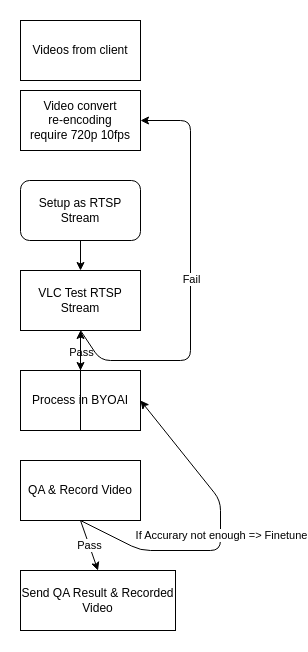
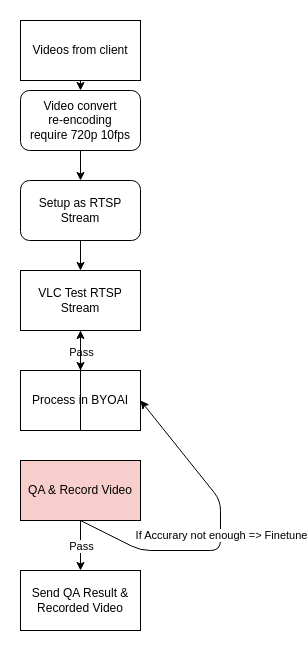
edge "Videos from client" -> "Video convert re-encoding require 720p 10fps": added
node "Video convert re-encoding require 720p 10fps": shape rectangle -> rounded rectangle
edge "Video convert re-encoding require 720p 10fps" -> "Setup as RTSP Stream": added
edge "VLC Test RTSP Stream" -> "Video convert re-encoding require 720p 10fps": removed, label "Fail"
node "QA & Record Video": fillcolor #ffffff -> #f8cecc
node "Send QA Result & Recorded Video": size 155x60 -> 120x60
